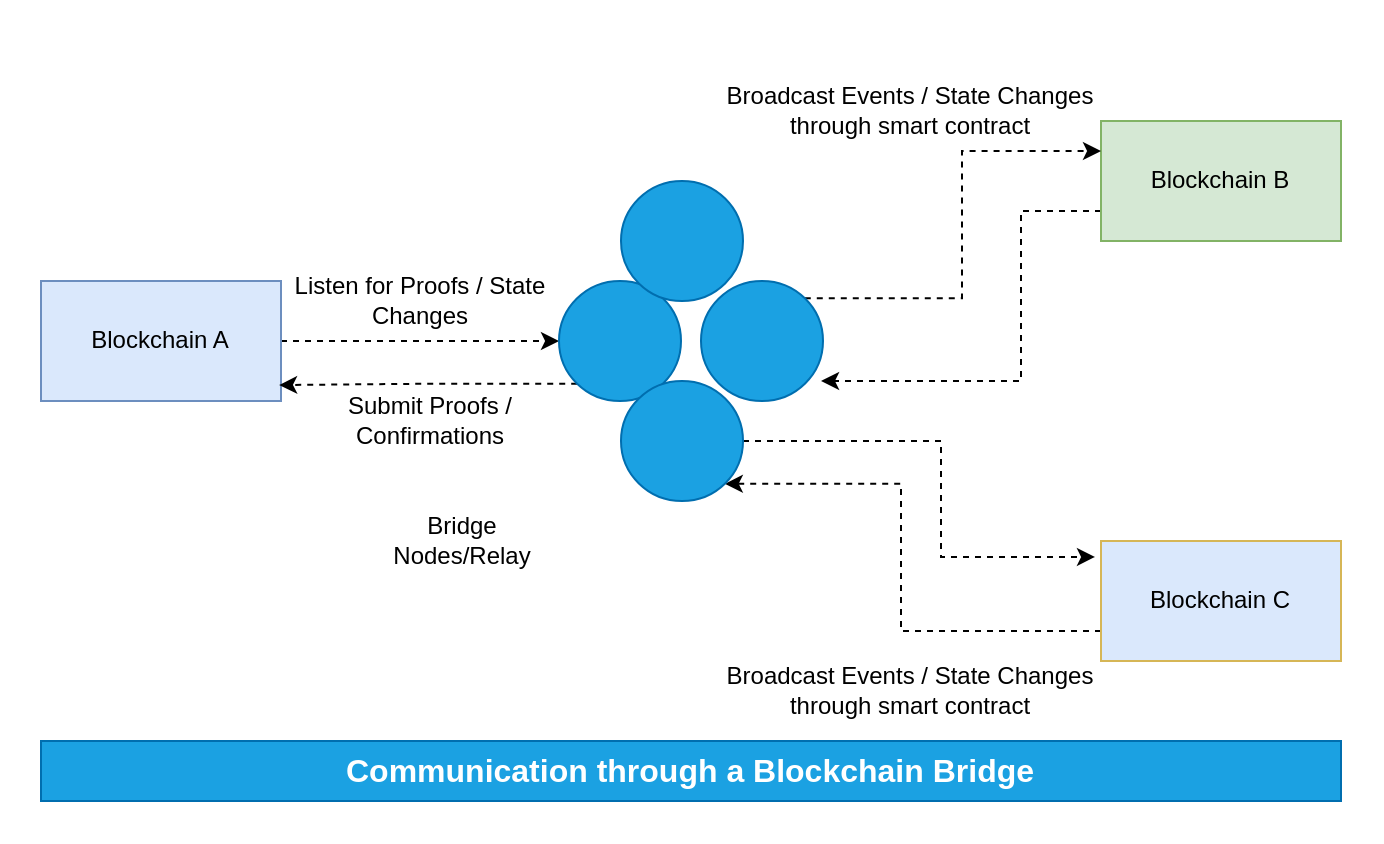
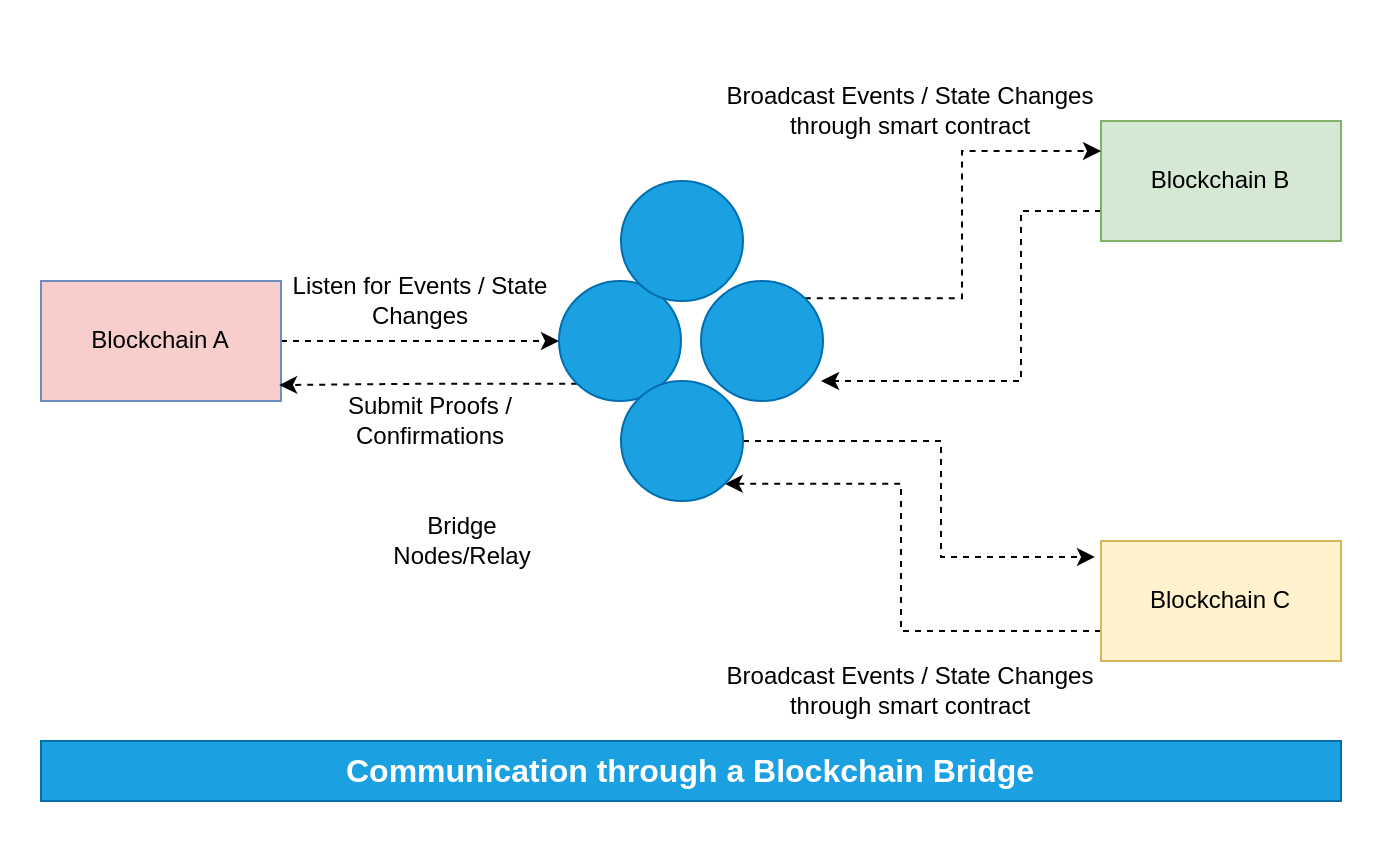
node "Listen for Proofs / State Changes": label "Listen for Proofs / State Changes" -> "Listen for Events / State Changes"
node "Blockchain A": fillcolor #dae8fc -> #f8cecc
node "Blockchain C": fillcolor #dae8fc -> #fff2cc
